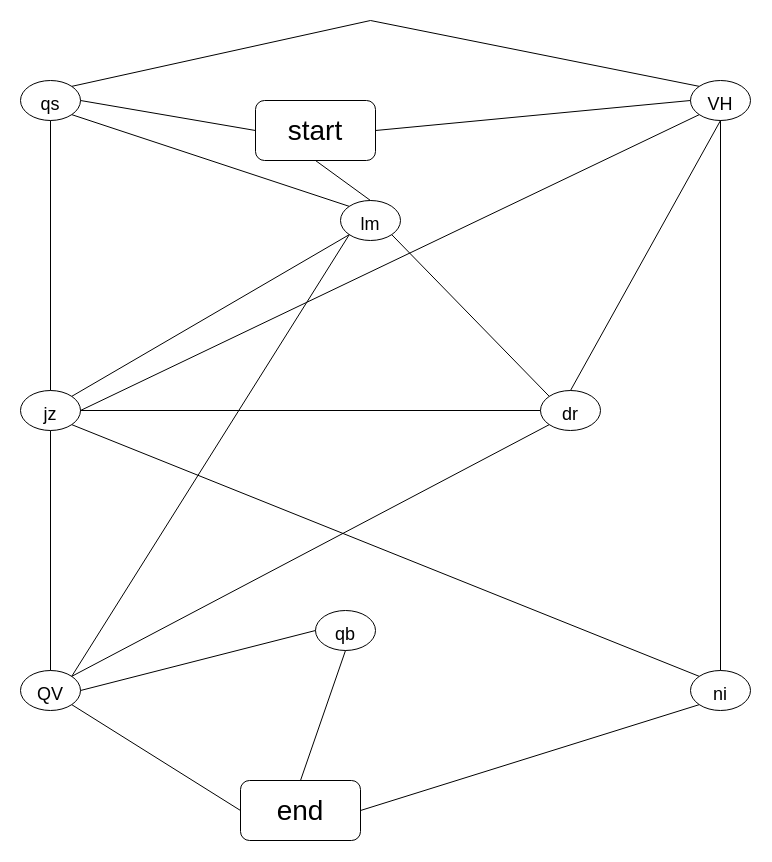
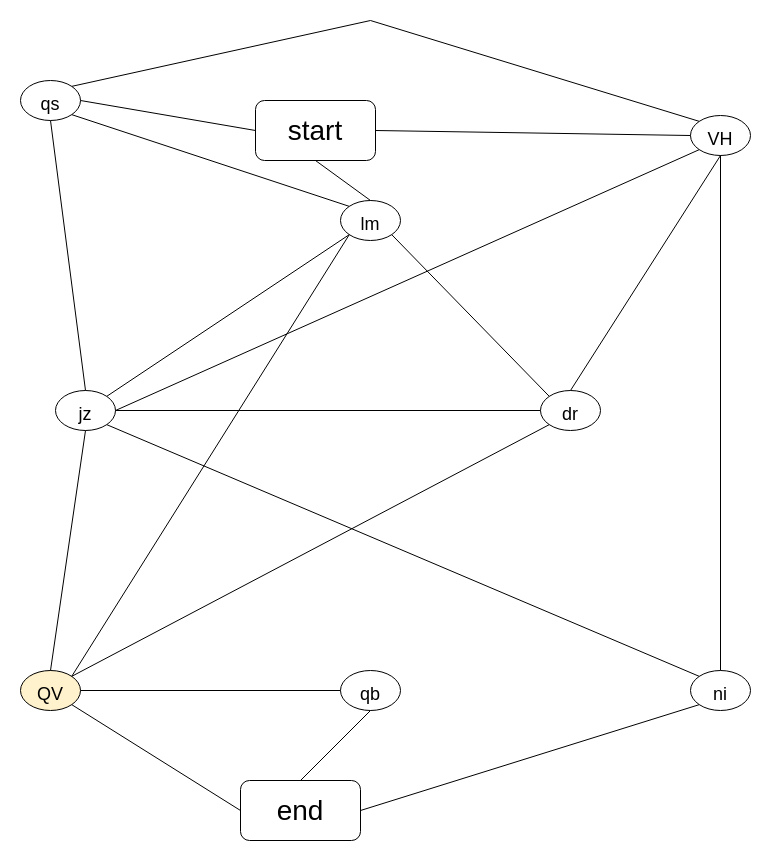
node "VH": moved (721, 101) -> (721, 136)
node "jz": moved (51, 411) -> (86, 411)
node "qb": moved (346, 631) -> (371, 691)
node "QV": fillcolor #ffffff -> #fff2cc
